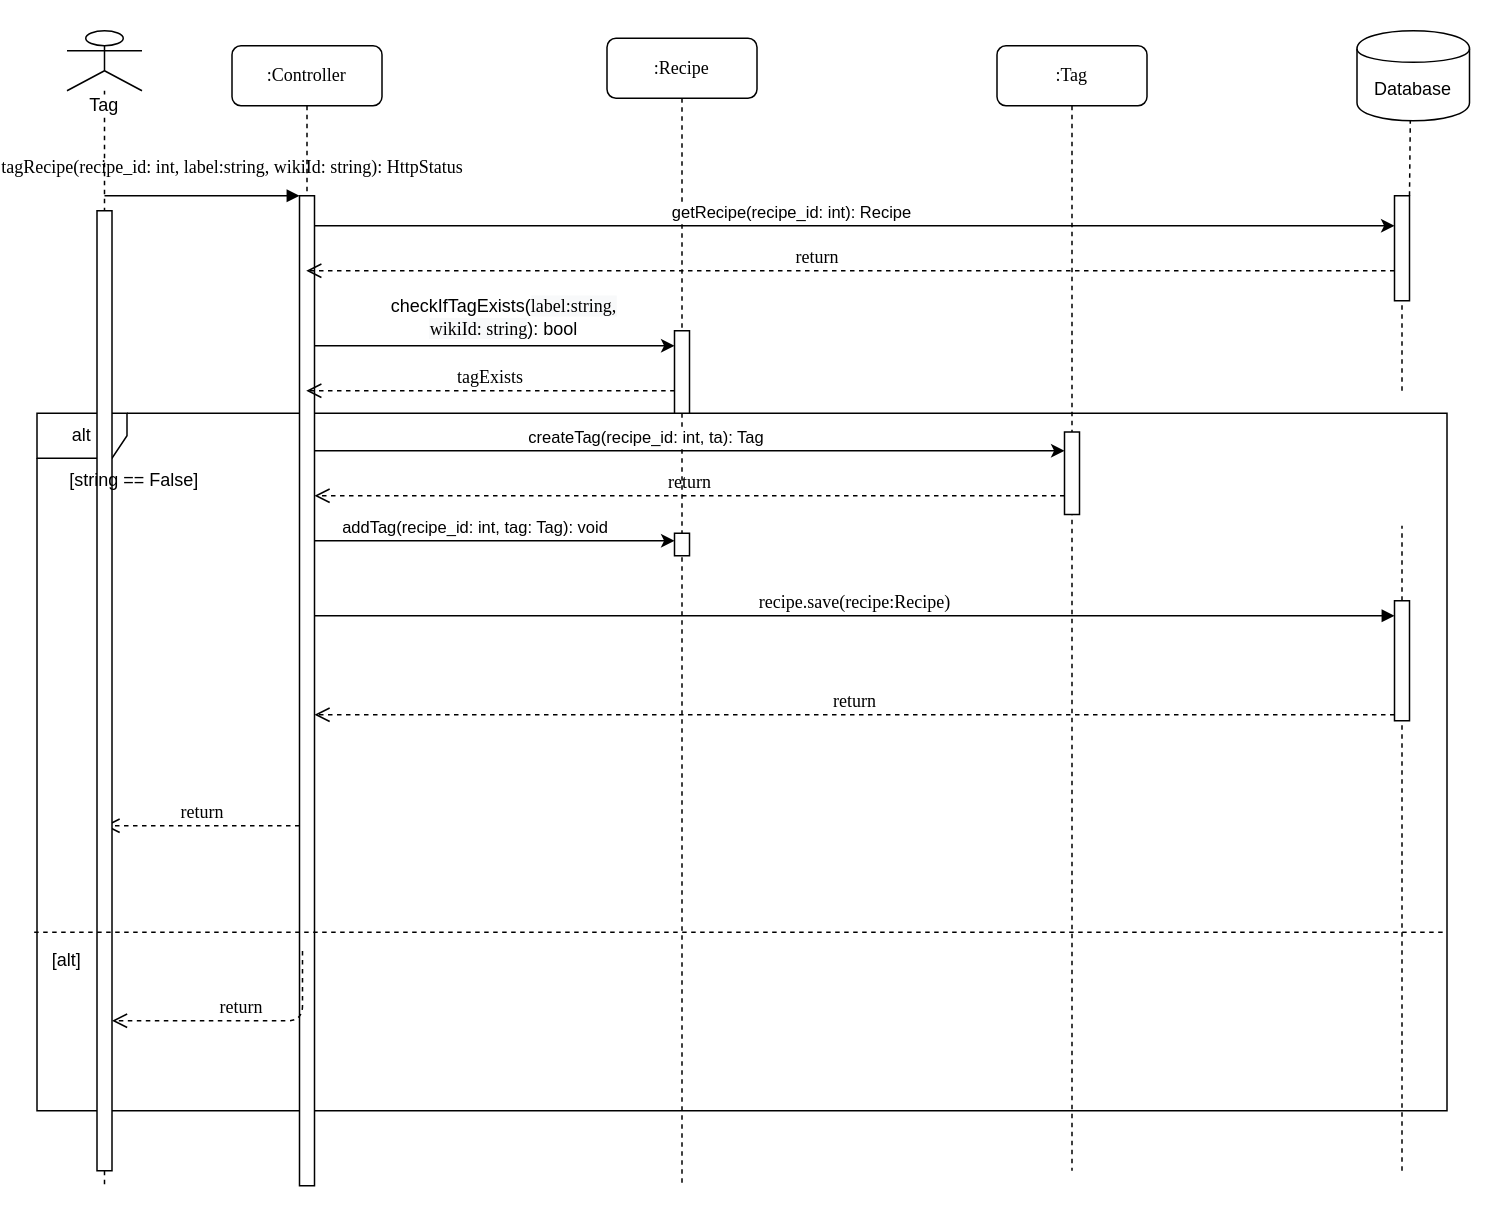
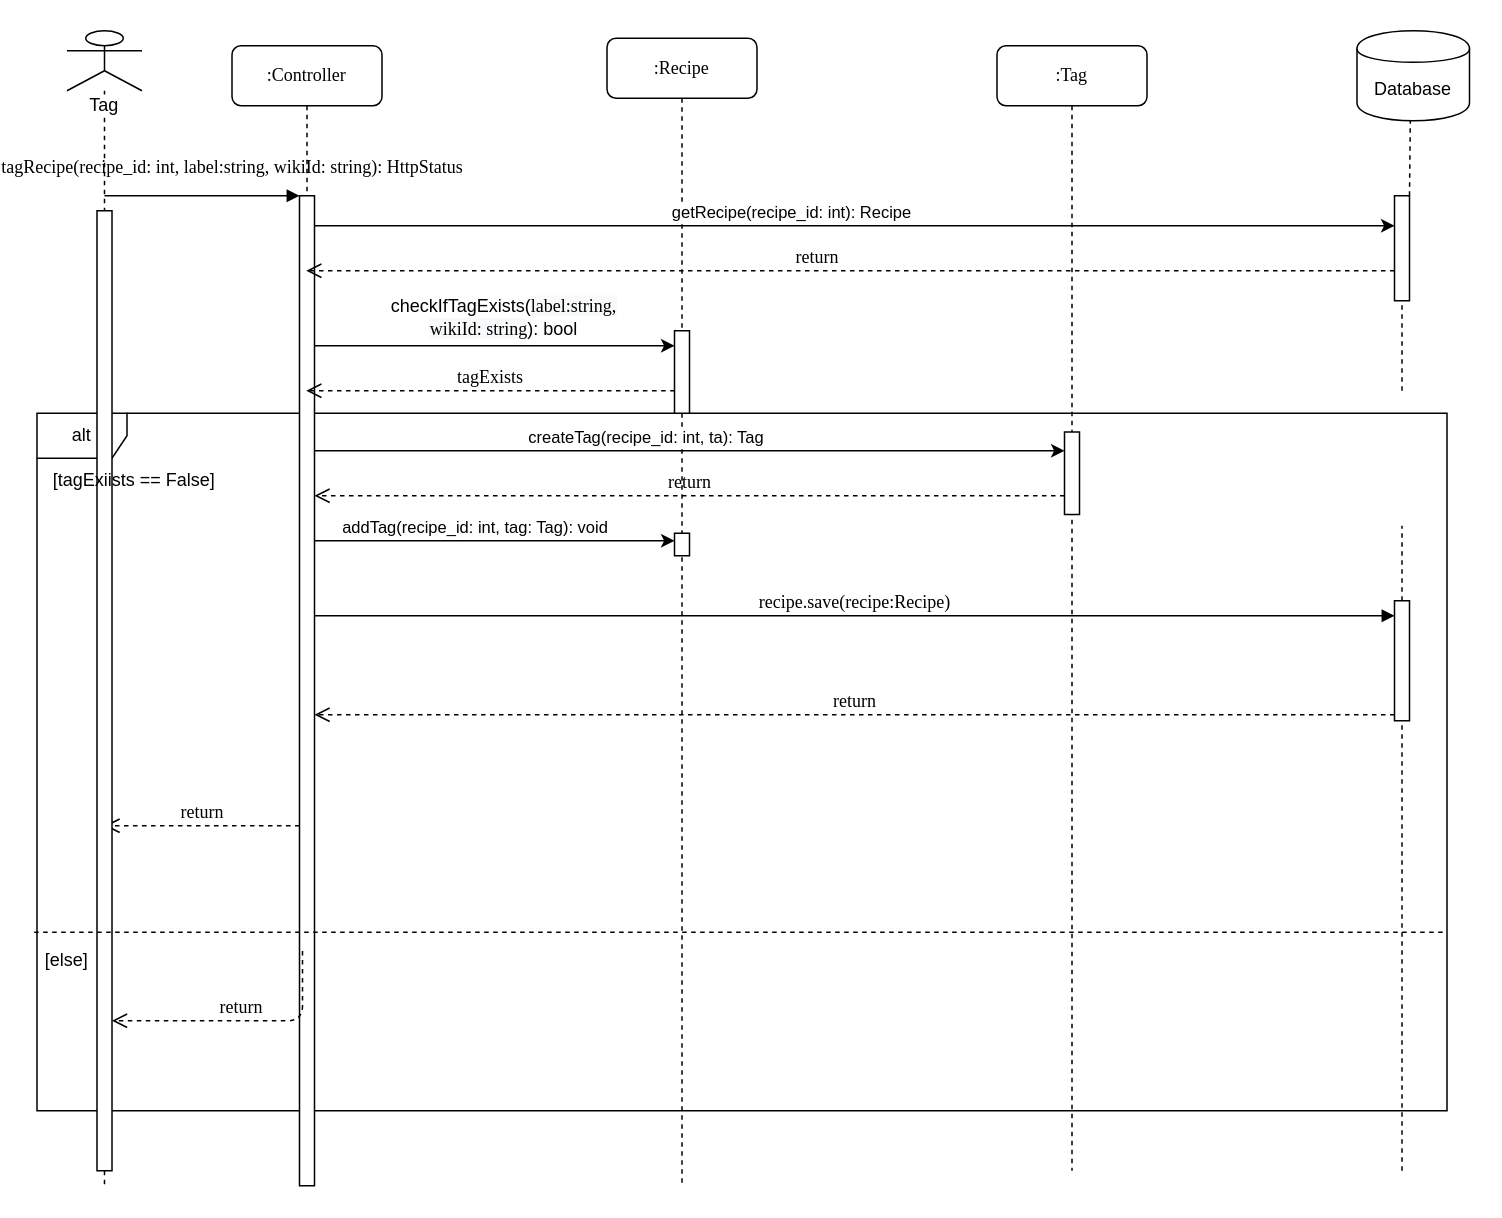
node "[string == False]": label "[string == False]" -> "[tagExiists == False]"
node "[alt]": label "[alt]" -> "[else]"
